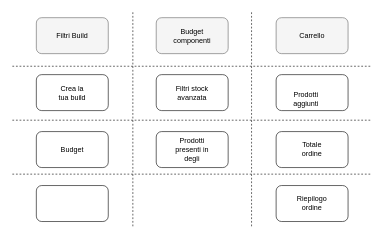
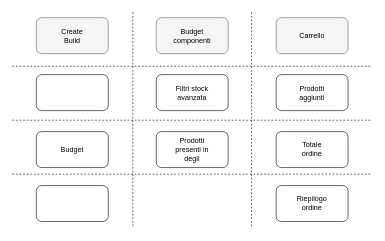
node "Filtri Build": label "Filtri Build" -> "Create Build"
node "Crea la tua build": removed
node "Prodotti aggiunti": moved (306, 99) -> (312, 93)
